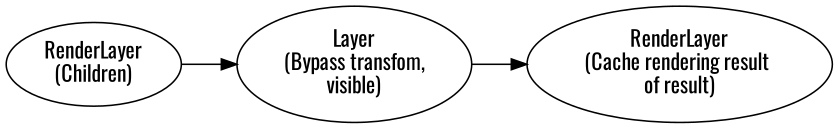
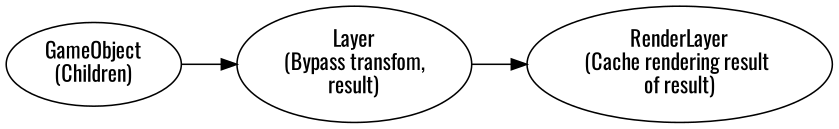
node "RenderLayer (Children)": label "RenderLayer (Children)" -> "GameObject (Children)"
node "Layer (Bypass transfom, visible)": label "Layer (Bypass transfom, visible)" -> "Layer (Bypass transfom, result)"
